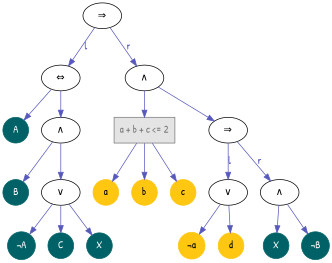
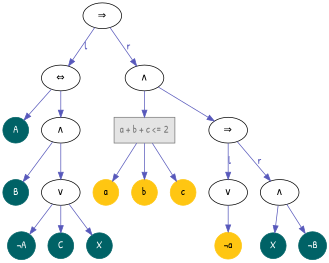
node "d": removed
